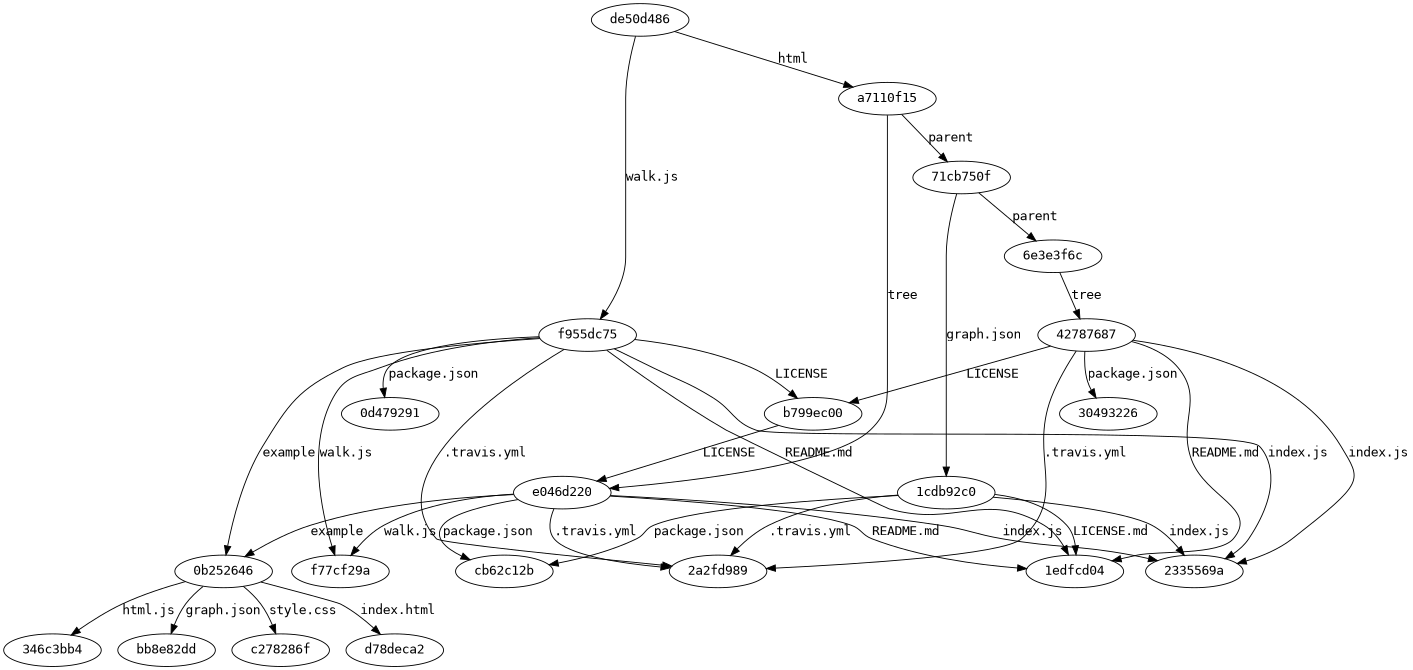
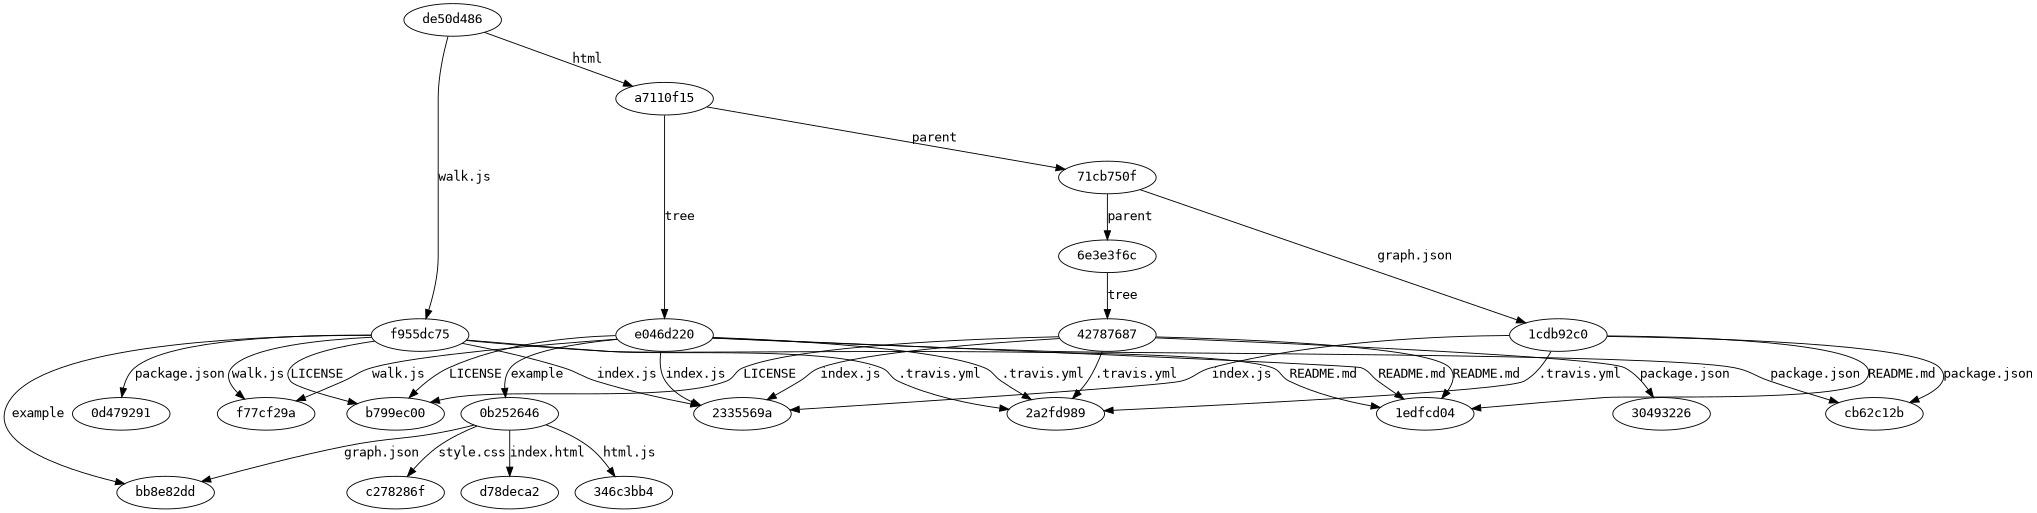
edge "f955dc75" -> "0b252646": now "f955dc75" -> "bb8e82dd"
edge "b799ec00" -> "e046d220": reversed
edge "1cdb92c0" -> "1edfcd04": label "LICENSE.md" -> "README.md"
